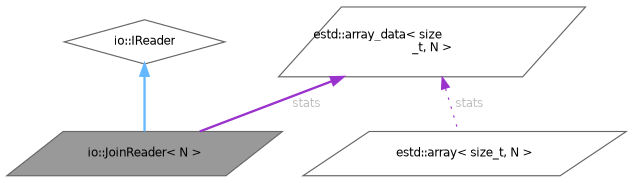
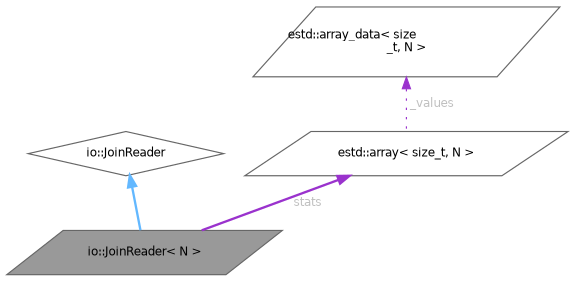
node "io::IReader": label "io::IReader" -> "io::JoinReader"
edge "estd::array< size_t, N >" -> "estd::array_data< size _t, N >": label " stats" -> " _values"
edge "io::JoinReader< N >" -> "estd::array_data< size _t, N >": now "io::JoinReader< N >" -> "estd::array< size_t, N >"
